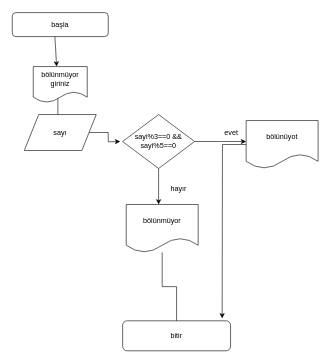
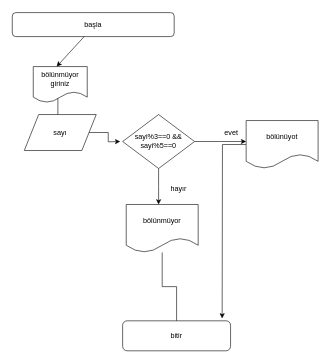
node "başla": size 96x24 -> 162x24
